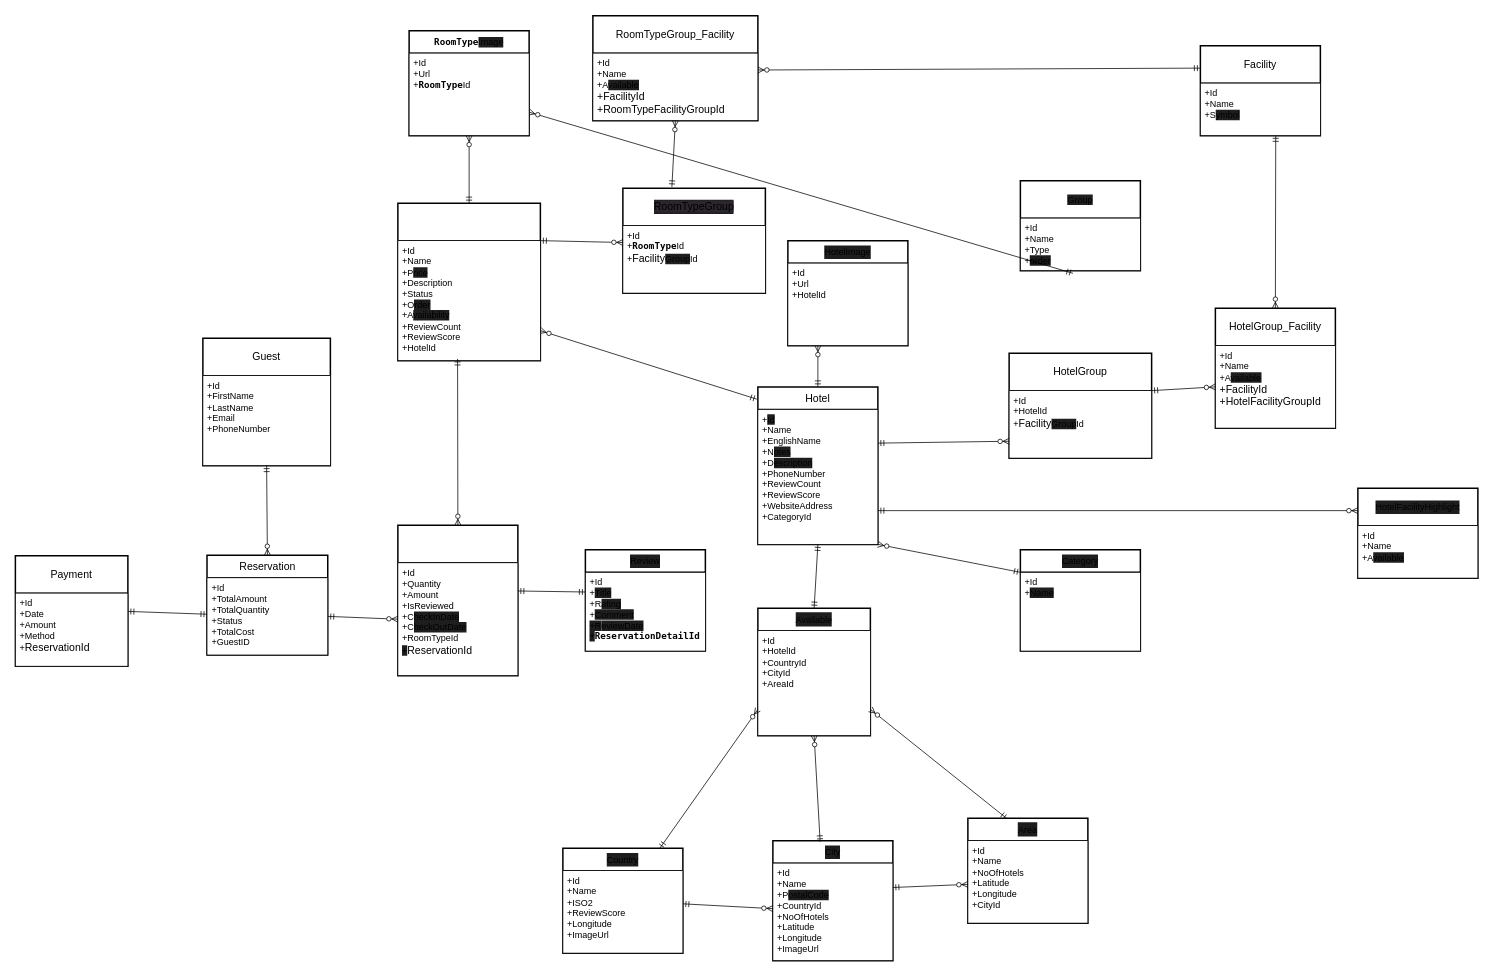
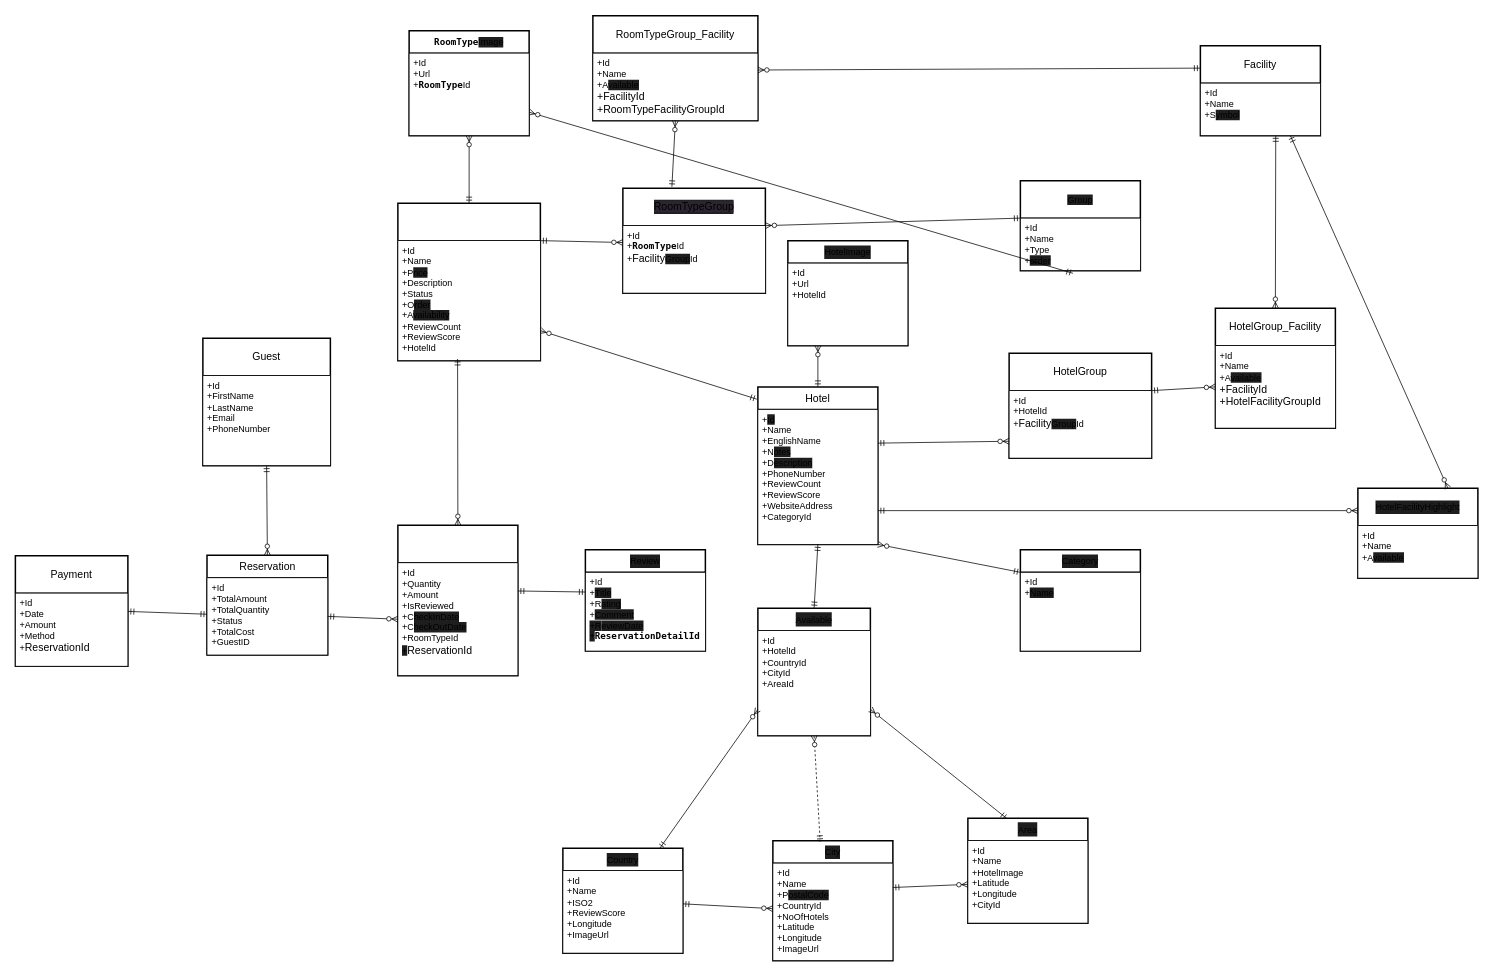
edge "+Id +Name +Type +order" -- "+Id +RoomTypeId +FacilityGroupId": added
edge "+Id +Name +Symbol" -- "HotelFacilityHighlight": added
edge "+Id +HotelId +CountryId +CityId +AreaId" -- "City": style solid -> dashed
node "+Id +Name +NoOfHotels +Latitude +Longitude +CityId": label "+Id +Name +NoOfHotels +Latitude +Longitude +CityId" -> "+Id +Name +HotelImage +Latitude +Longitude +CityId"
